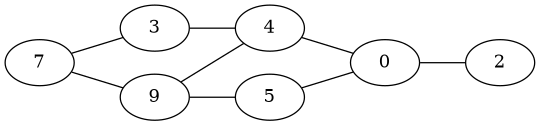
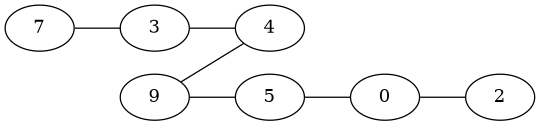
edge "4" -- "0": removed
edge "7" -- "9": removed
